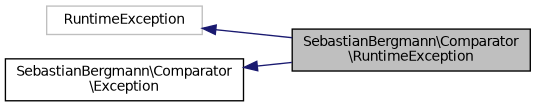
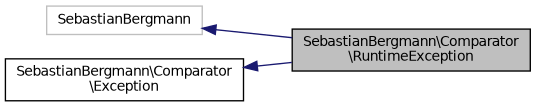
node "RuntimeException": label "RuntimeException" -> "SebastianBergmann"
